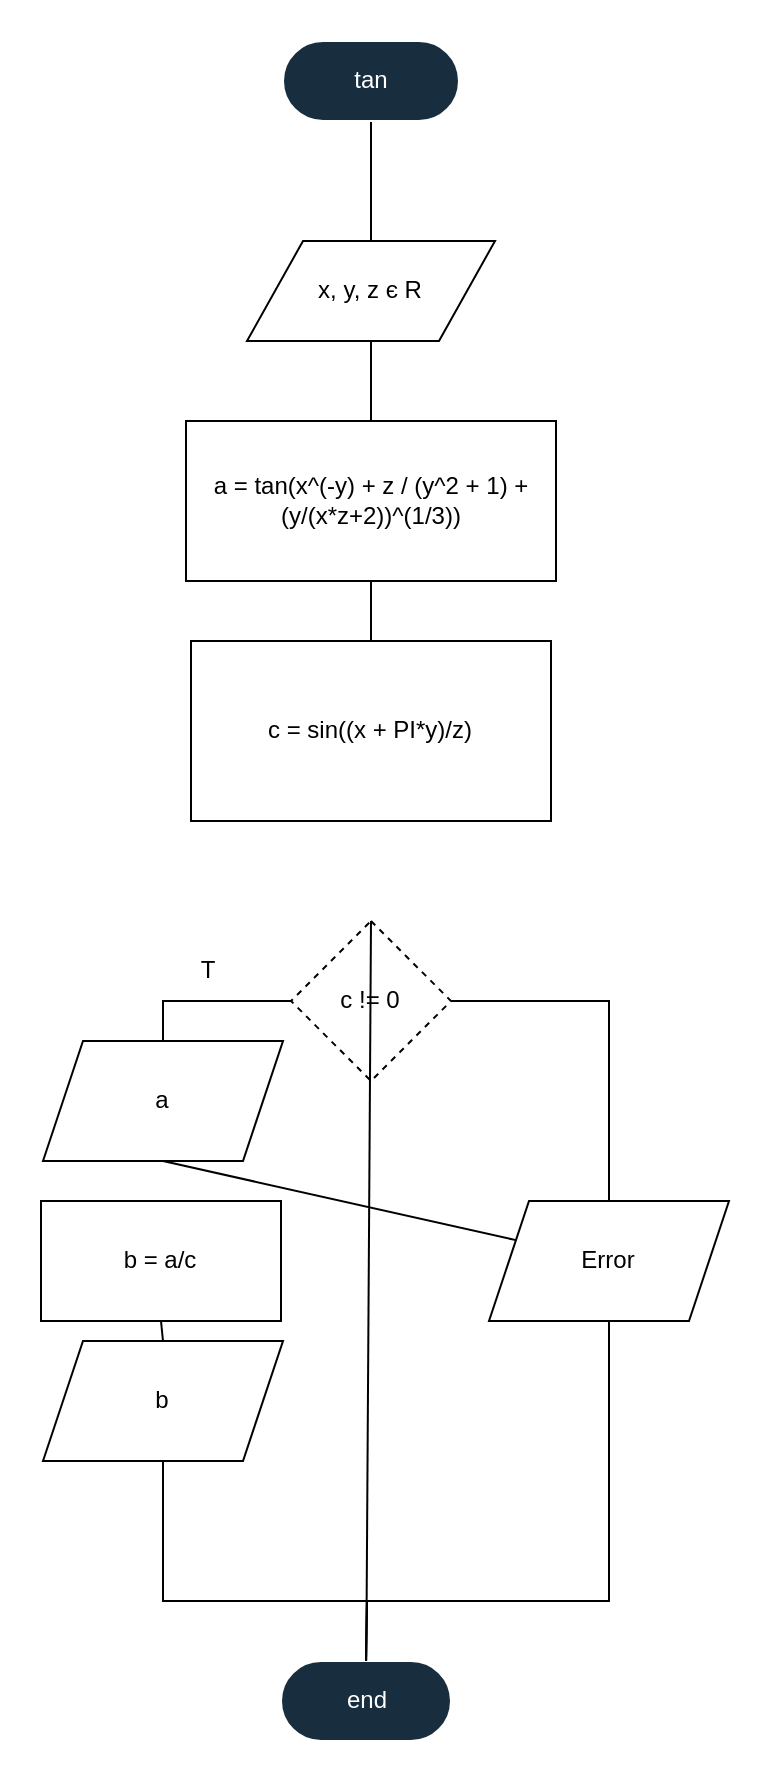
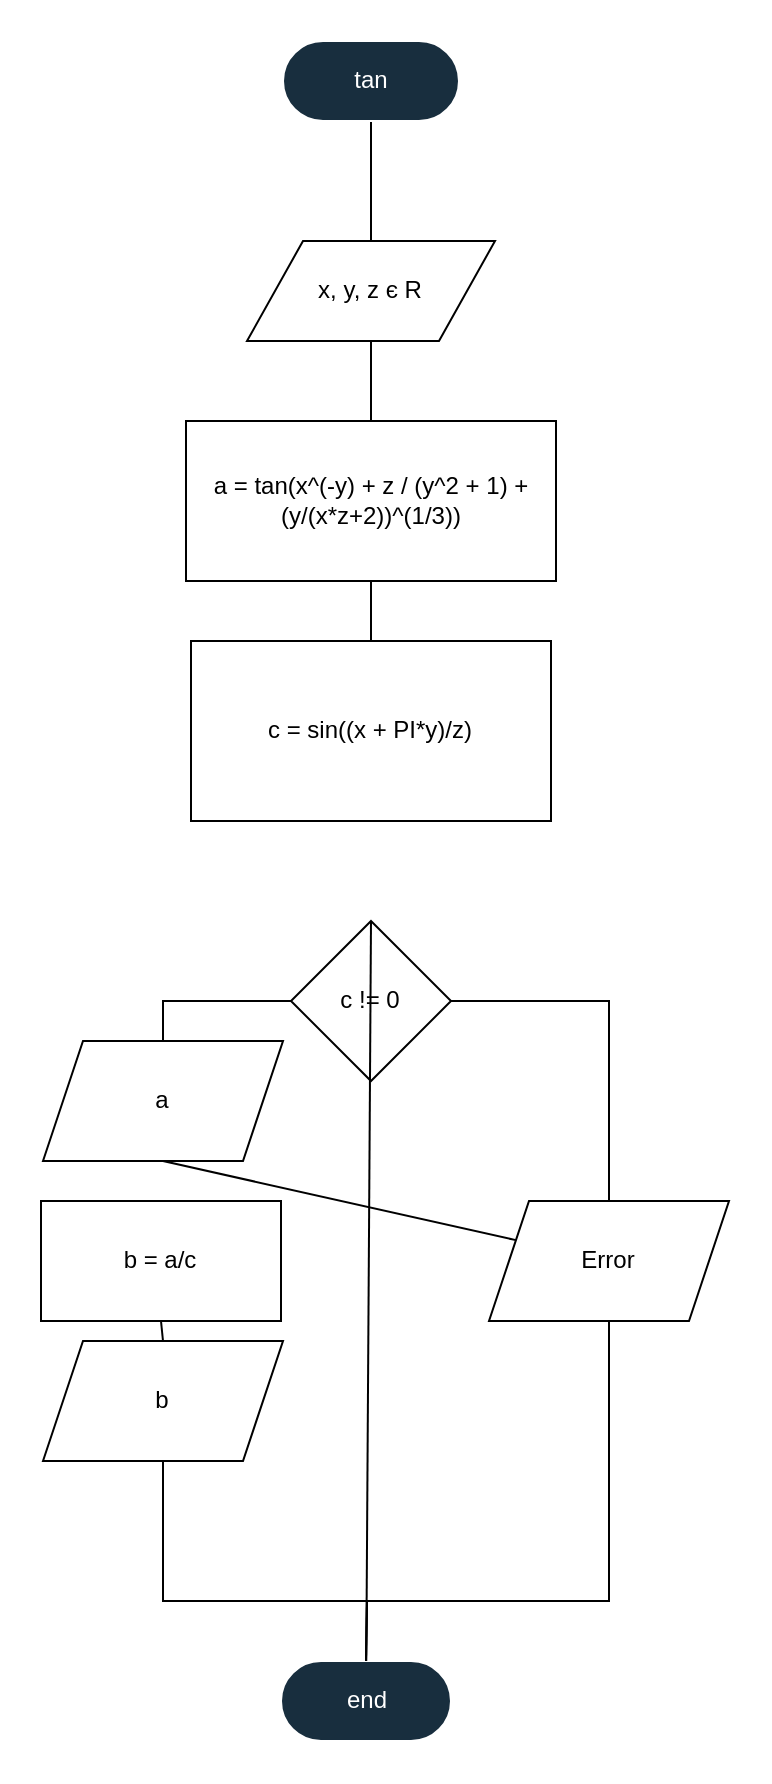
node "T": removed
node "c != 0": style dashed -> solid
